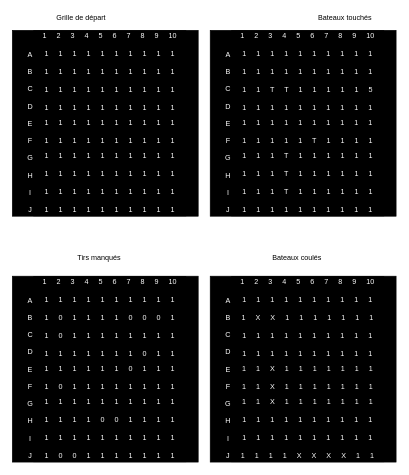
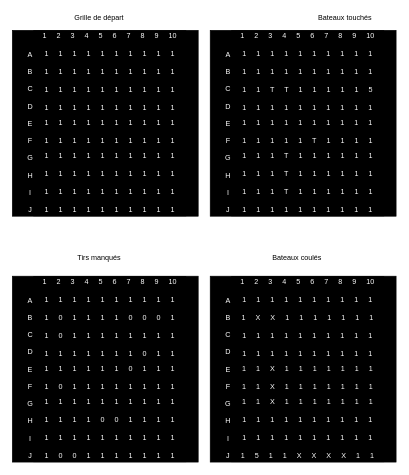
node "Grille de départ": moved (81, 18) -> (99, 18)
node "1 1 1 1 X X X X 1 1": label "1 1 1 1 X X X X 1 1" -> "1 5 1 1 X X X X 1 1"
